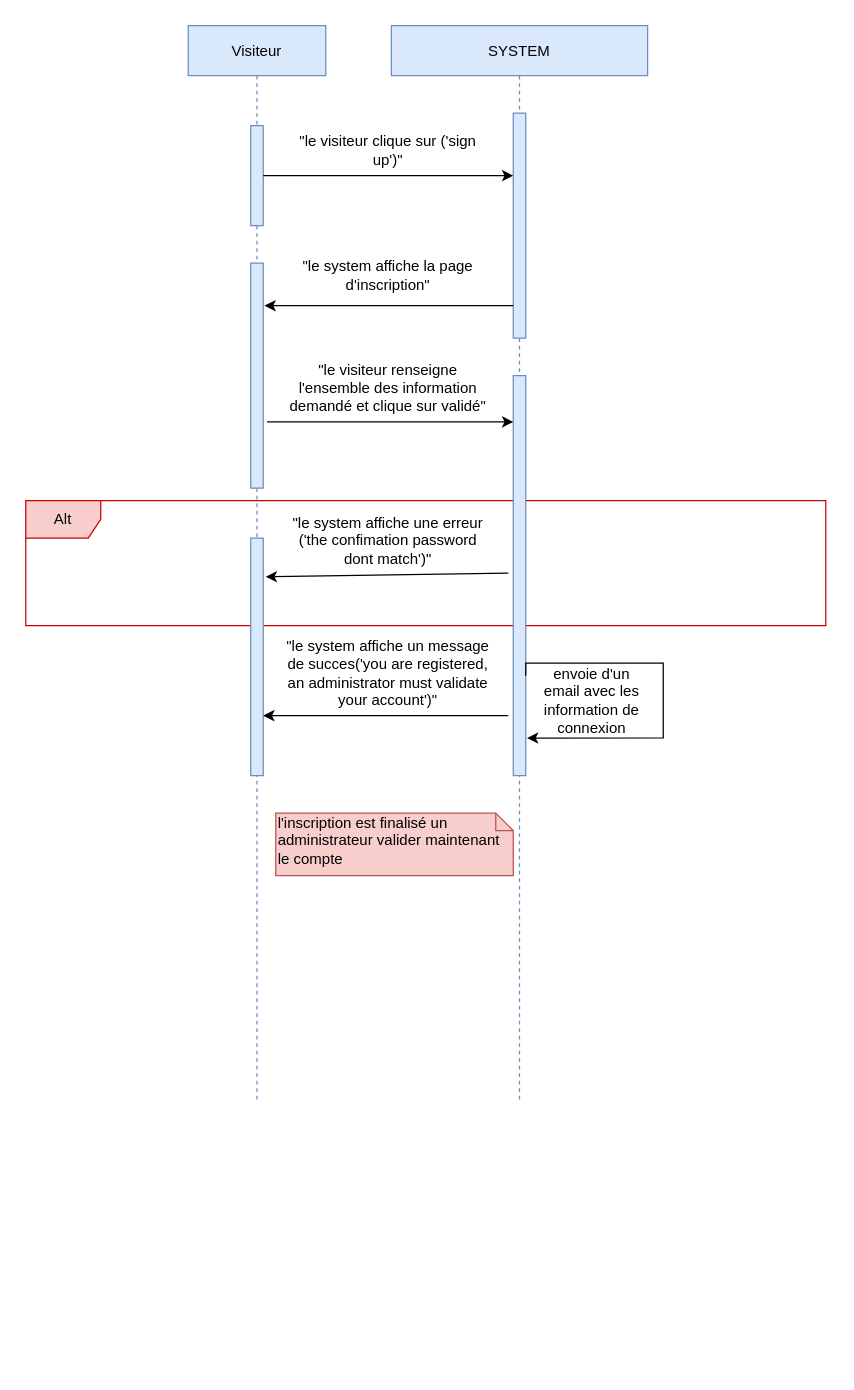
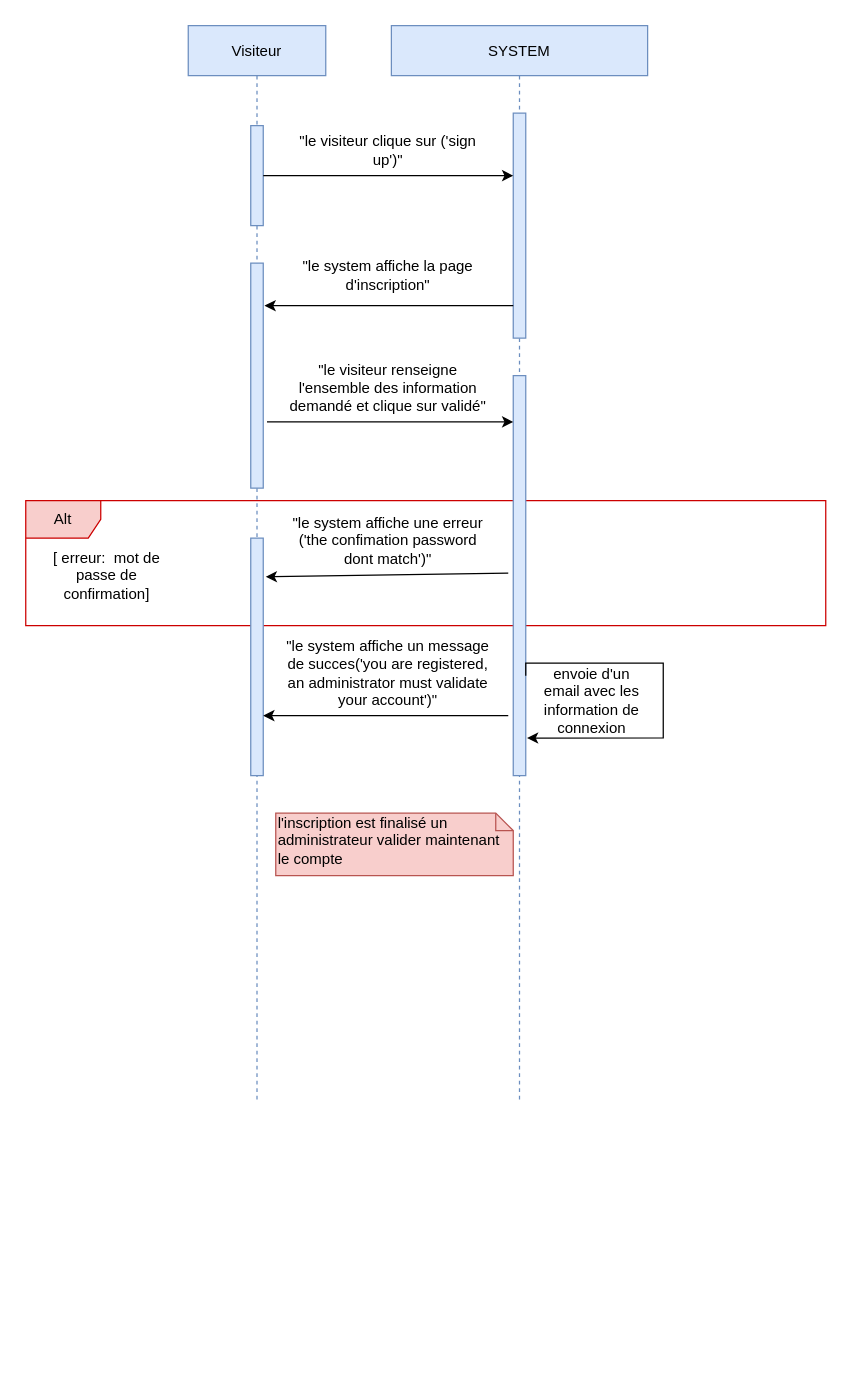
node "[ erreur: mot de passe de confirmation]": added
